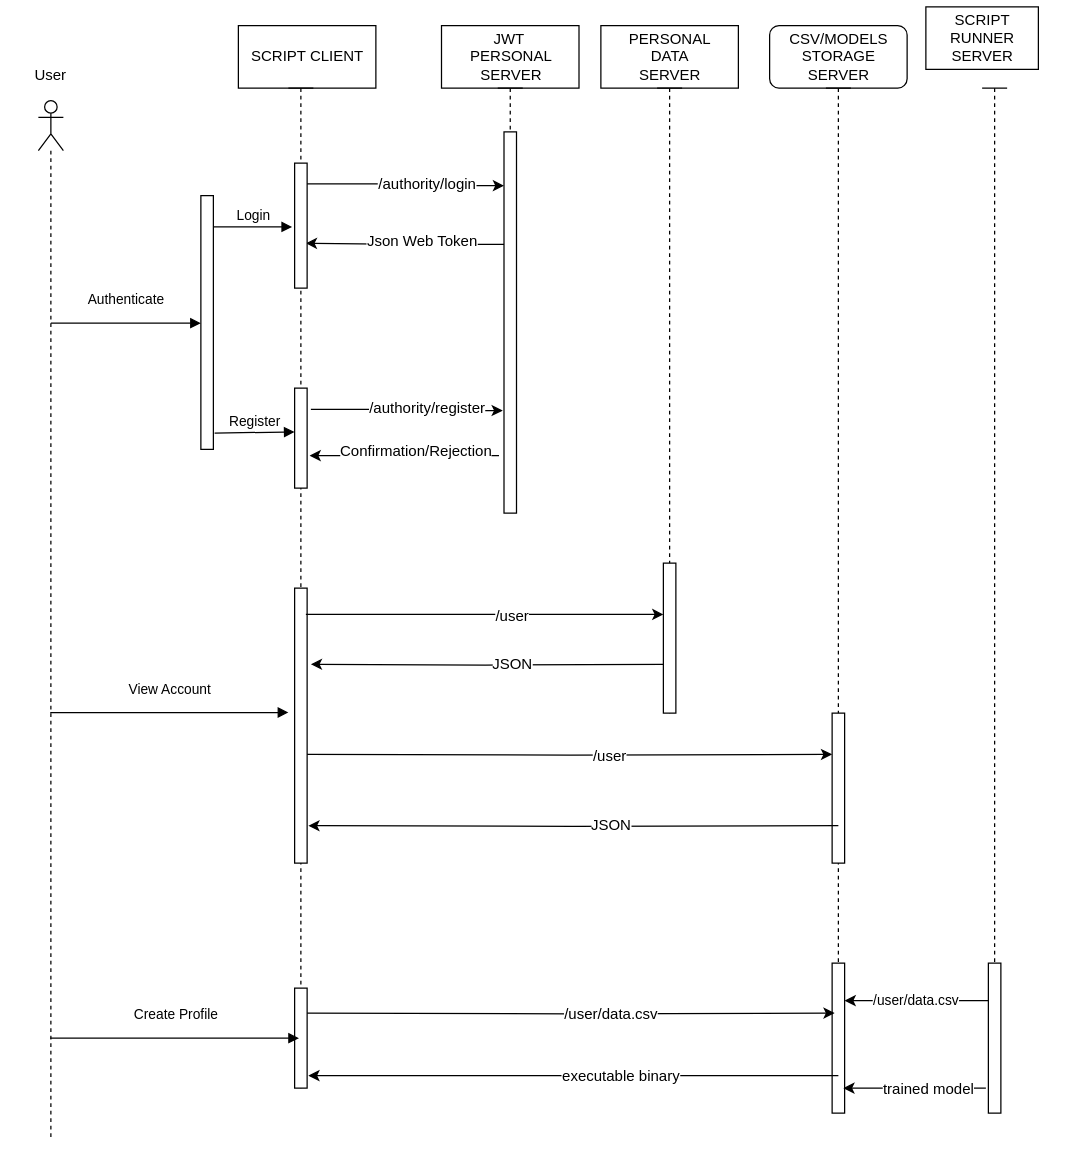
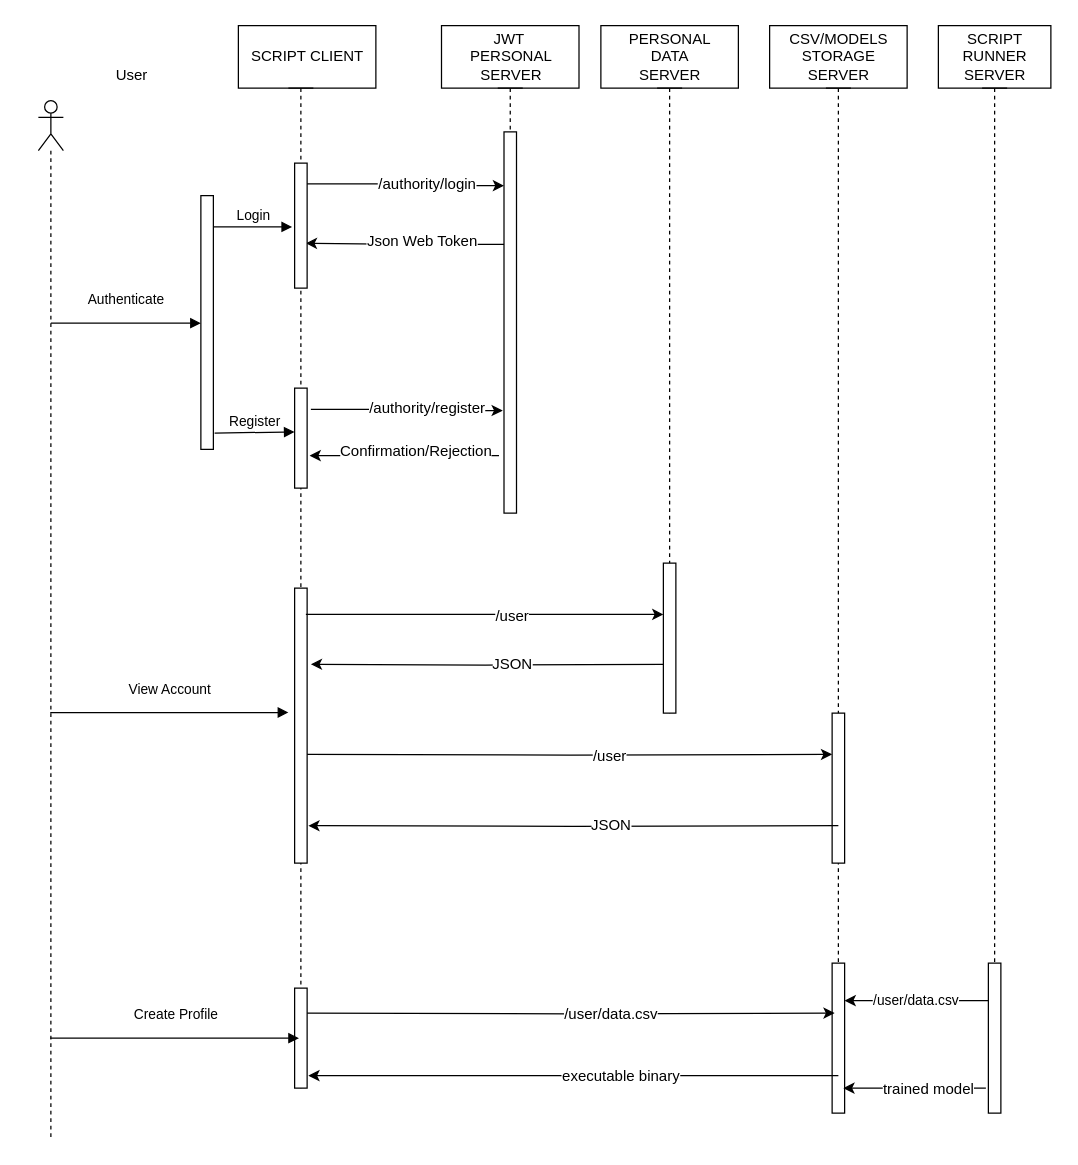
node "SCRIPT RUNNER SERVER": moved (982, 38) -> (994, 57)
node "CSV/MODELS STORAGE SERVER": shape rounded rectangle -> rectangle
node "User": moved (51, 76) -> (132, 76)
